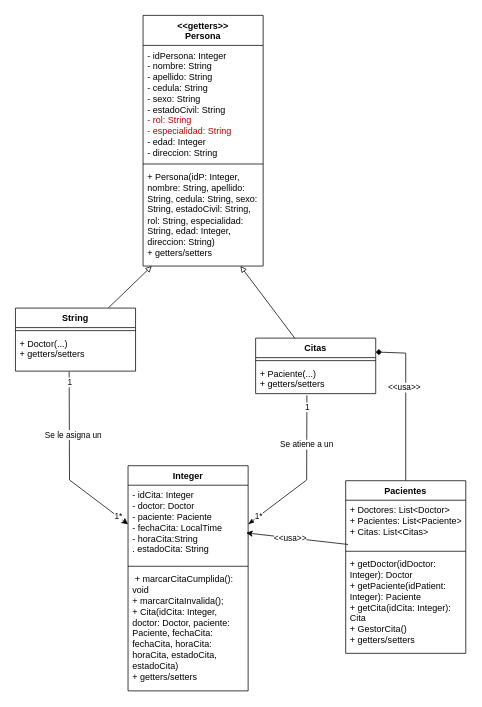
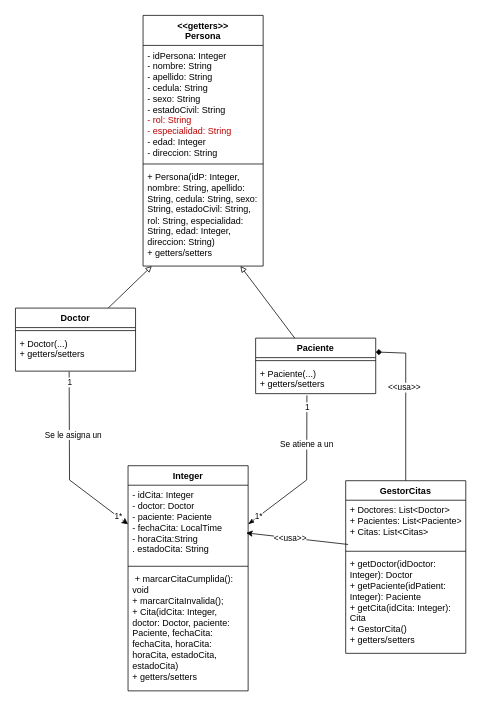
node "String": label "String" -> "Doctor"
node "Citas": label "Citas" -> "Paciente"
node "Pacientes": label "Pacientes" -> "GestorCitas"
